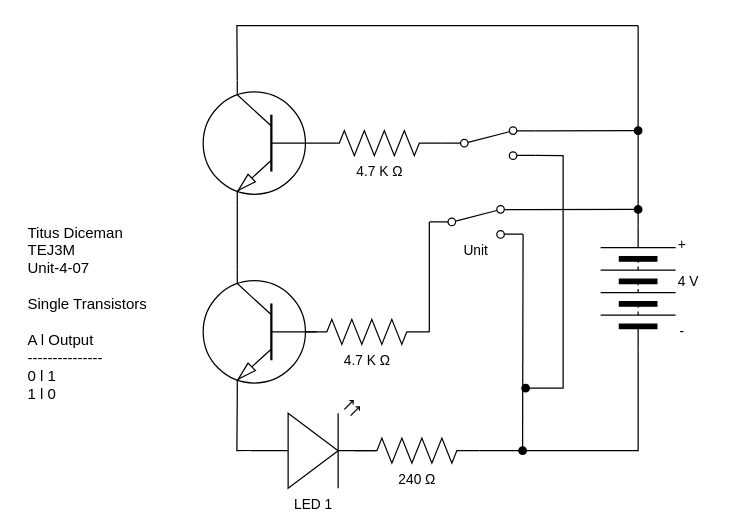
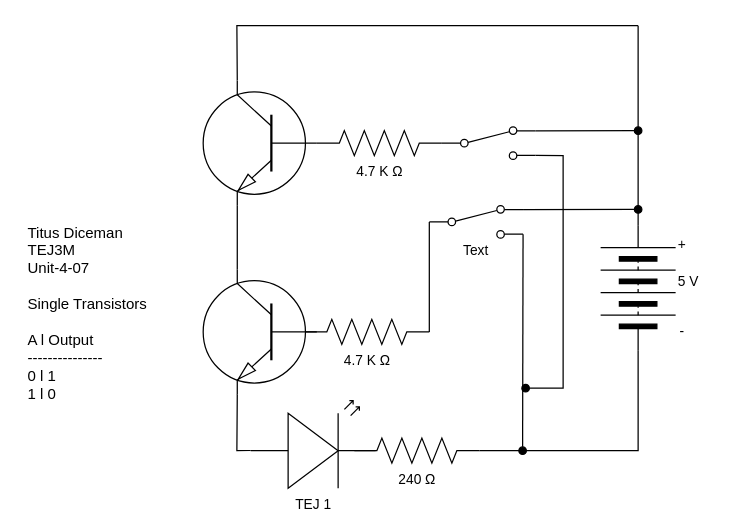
node "Unit": label "Unit" -> "Text"
node "4 V": label "4 V" -> "5 V"
node "LED 1": label "LED 1" -> "TEJ 1"
